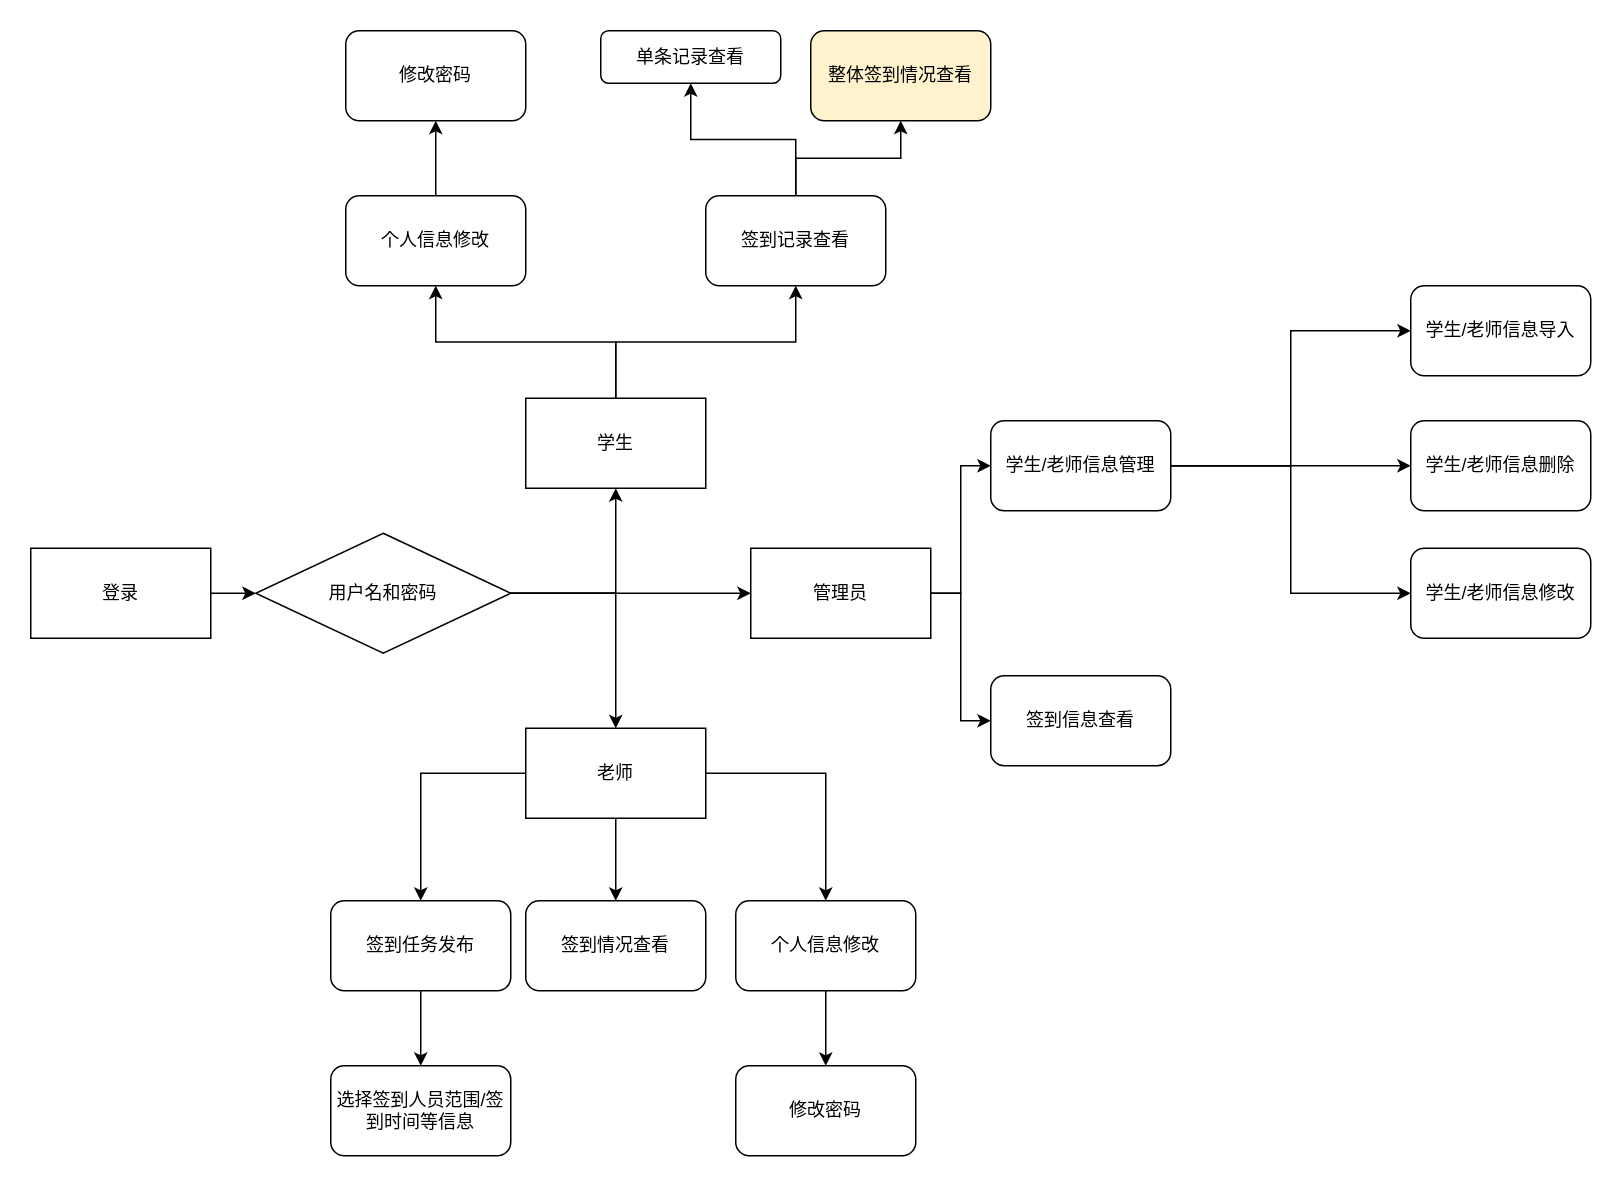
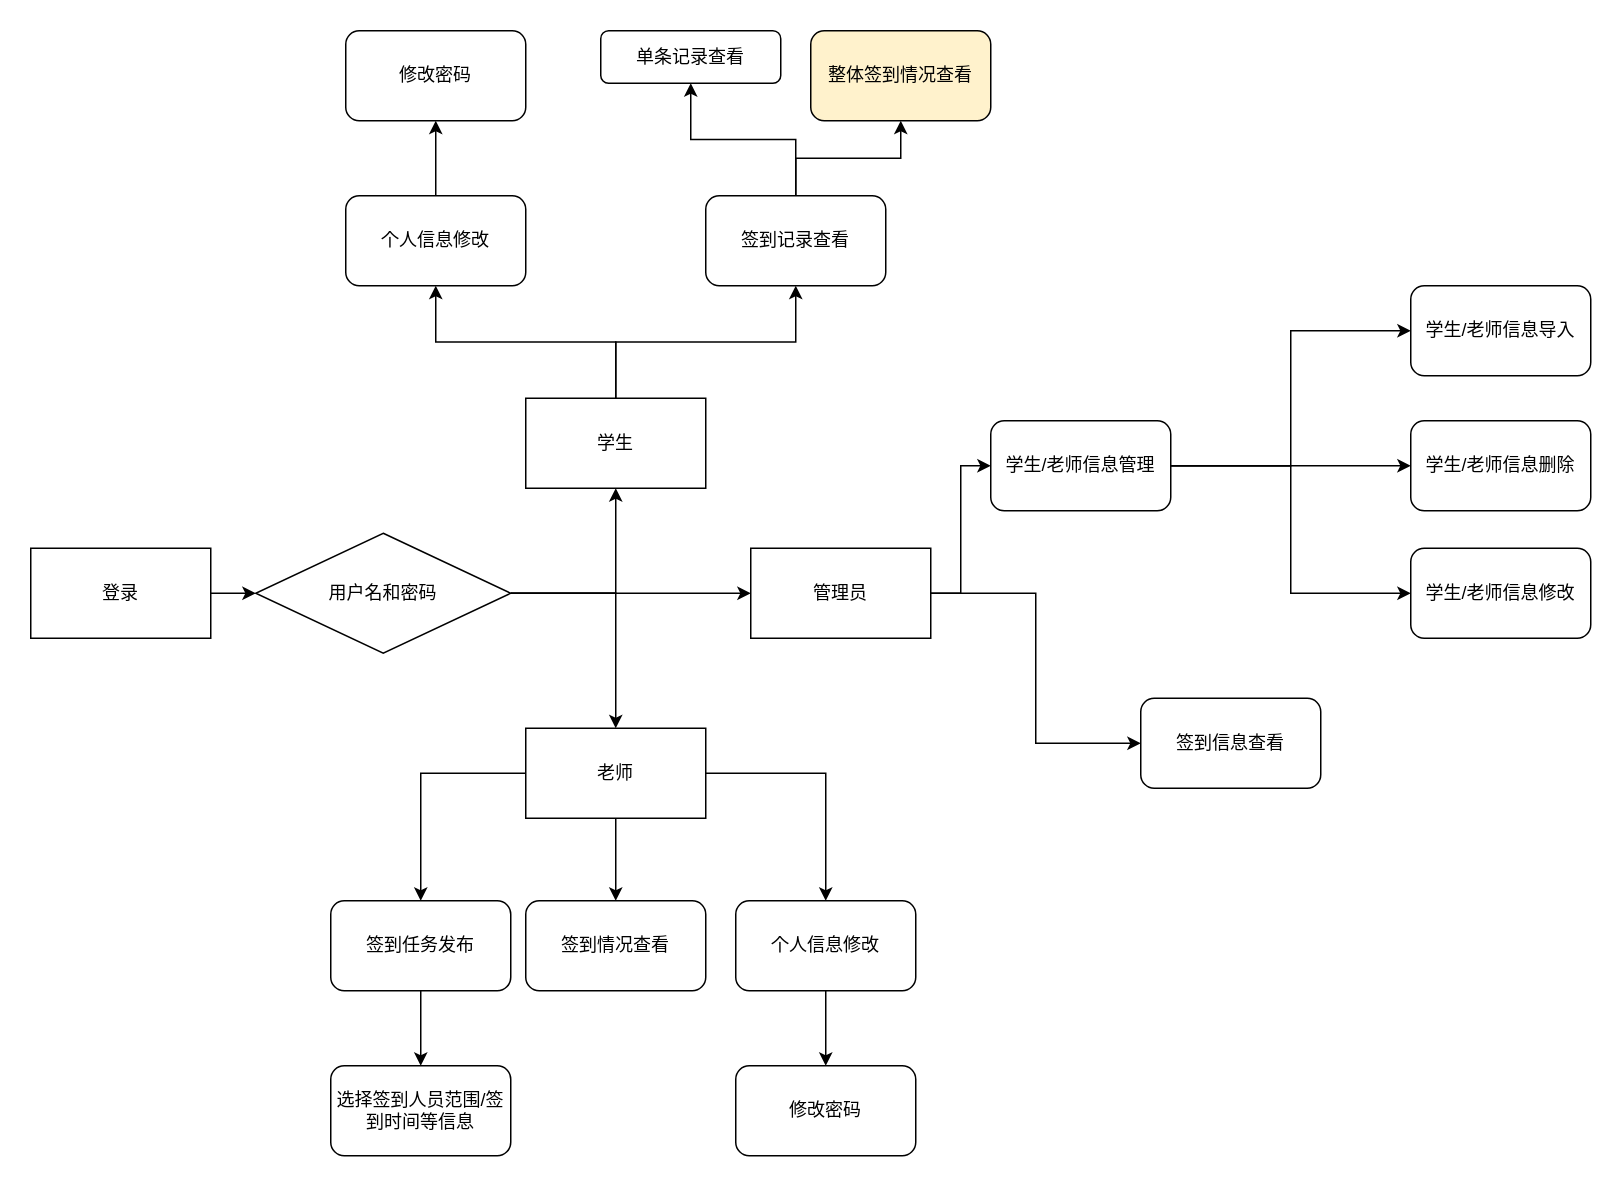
node "签到信息查看": moved (1081, 721) -> (1231, 743)
